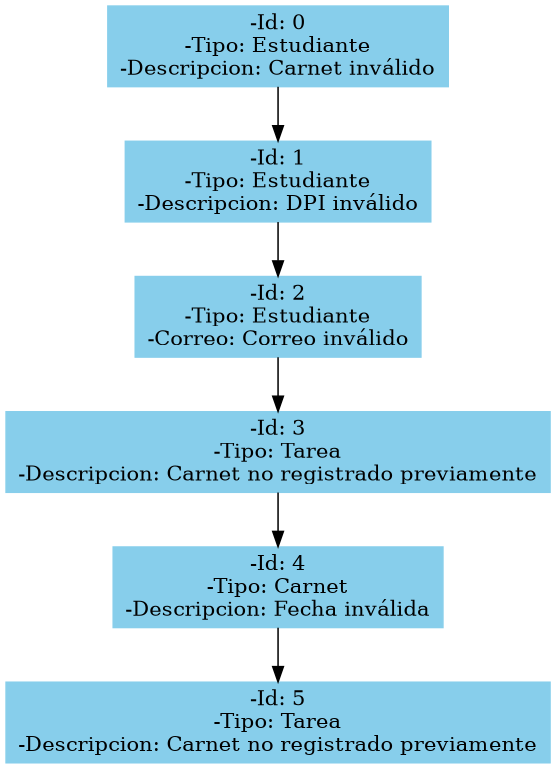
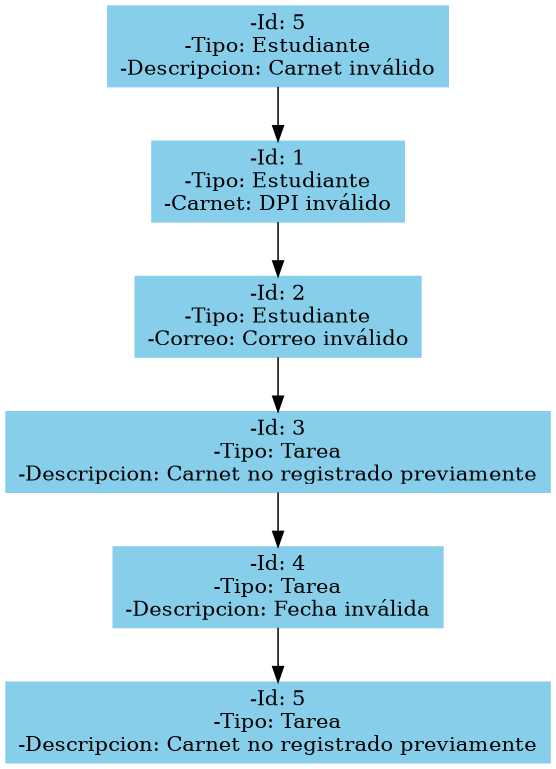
node "-Id: 0 -Tipo: Estudiante -Descripcion: Carnet inválido": label "-Id: 0 -Tipo: Estudiante -Descripcion: Carnet inválido" -> "-Id: 5 -Tipo: Estudiante -Descripcion: Carnet inválido"
node "-Id: 1 -Tipo: Estudiante -Descripcion: DPI inválido": label "-Id: 1 -Tipo: Estudiante -Descripcion: DPI inválido" -> "-Id: 1 -Tipo: Estudiante -Carnet: DPI inválido"
node "-Id: 4 -Tipo: Carnet -Descripcion: Fecha inválida": label "-Id: 4 -Tipo: Carnet -Descripcion: Fecha inválida" -> "-Id: 4 -Tipo: Tarea -Descripcion: Fecha inválida"
